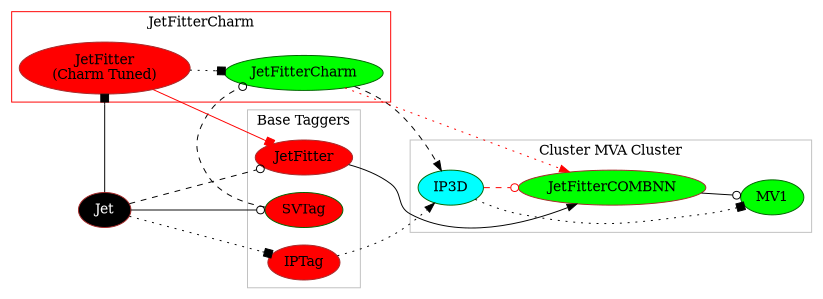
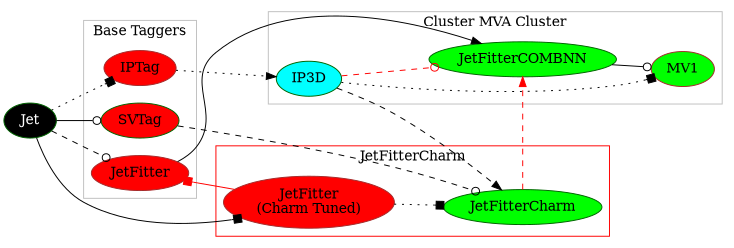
edge "JetFitterCharm" -> "IP3D": reversed
edge "JetFitterCharm" -> "JetFitterCOMBNN": style dotted -> dashed
node "JetFitterCOMBNN": color brown -> darkgreen
node "MV1": color darkgreen -> brown
node "Jet": color brown -> darkgreen
